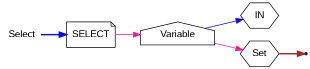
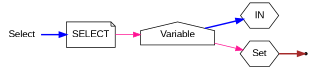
edge "Variable" -> "IN": style solid -> bold
